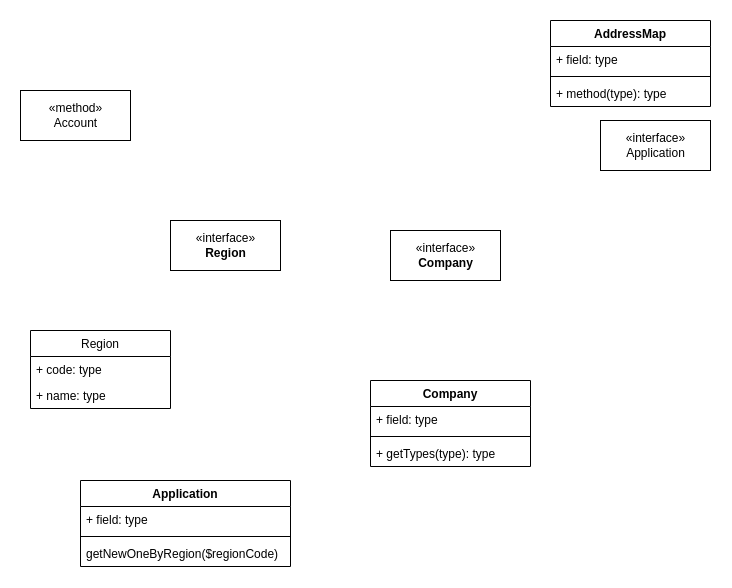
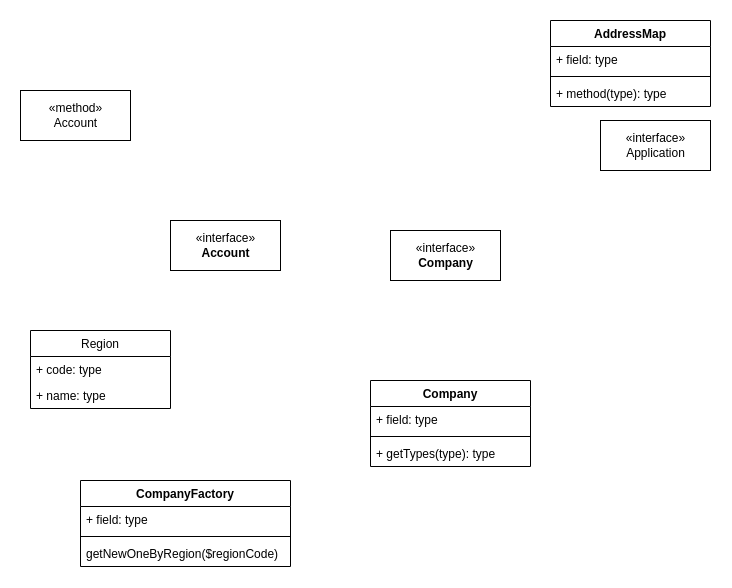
node "«interface» Region": label "«interface» Region" -> "«interface» Account"
node "Application": label "Application" -> "CompanyFactory"
